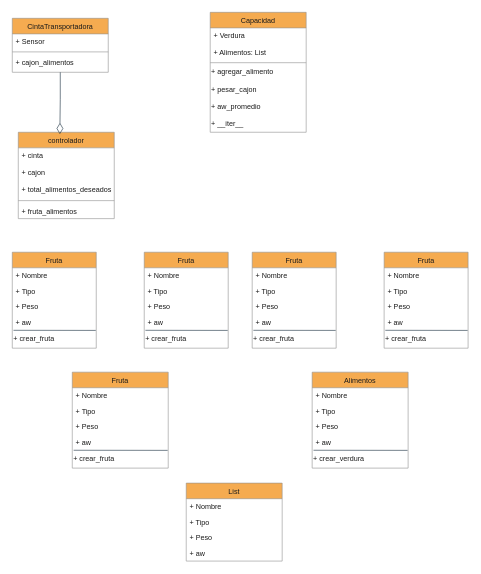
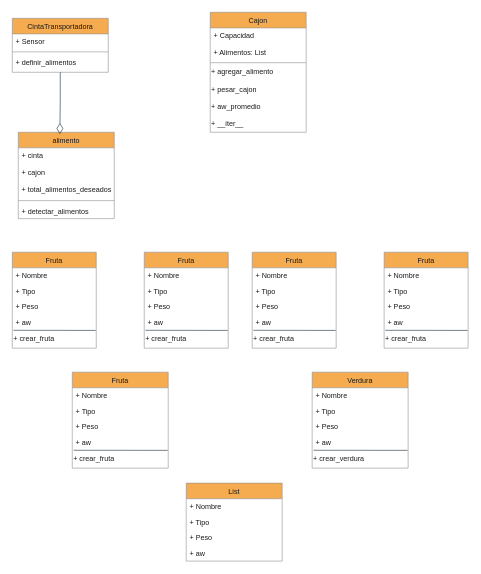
node "Capacidad": label "Capacidad" -> "Cajon"
node "+ Verdura + Alimentos: List": label "+ Verdura + Alimentos: List" -> "+ Capacidad + Alimentos: List"
node "+ cajon_alimentos": label "+ cajon_alimentos" -> "+ definir_alimentos"
node "controlador": label "controlador" -> "alimento"
node "+ fruta_alimentos": label "+ fruta_alimentos" -> "+ detectar_alimentos"
node "Alimentos": label "Alimentos" -> "Verdura"
